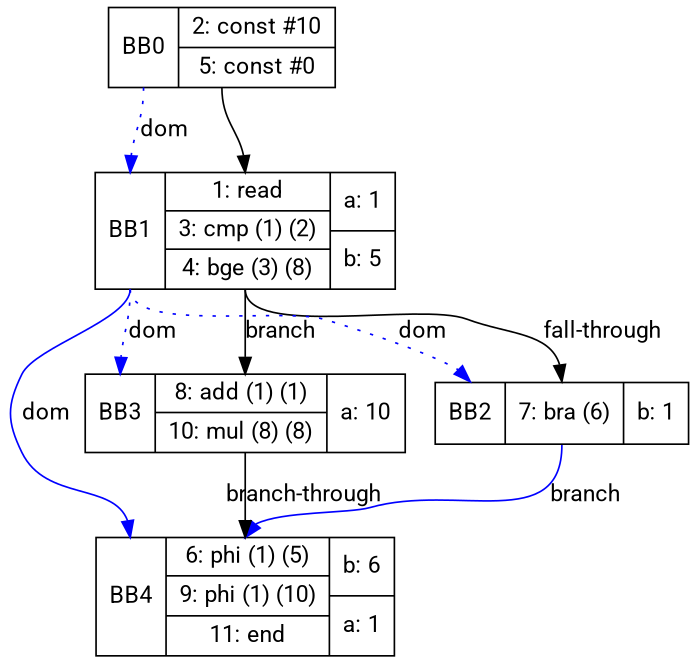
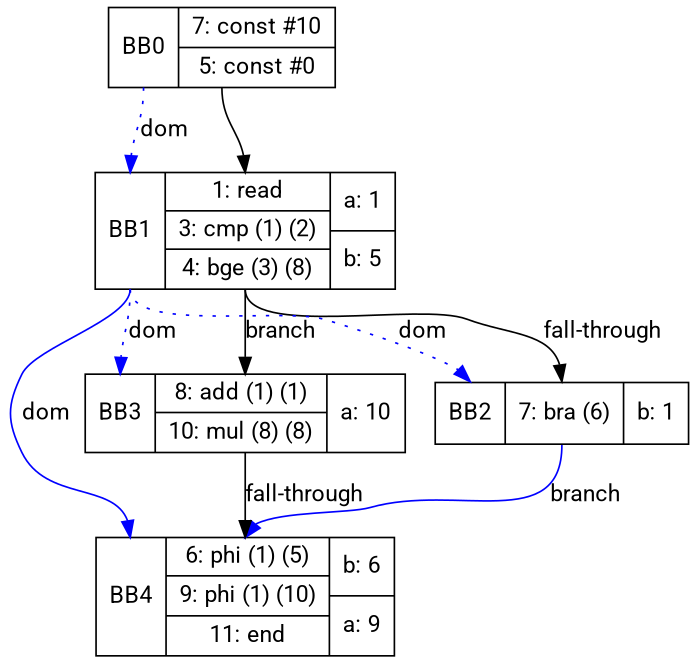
node "BB0": text "2: const #10" -> "7: const #10"
edge "BB3" -> "BB4": label "branch-through" -> "fall-through"
node "BB4": text "a: 1" -> "a: 9"
